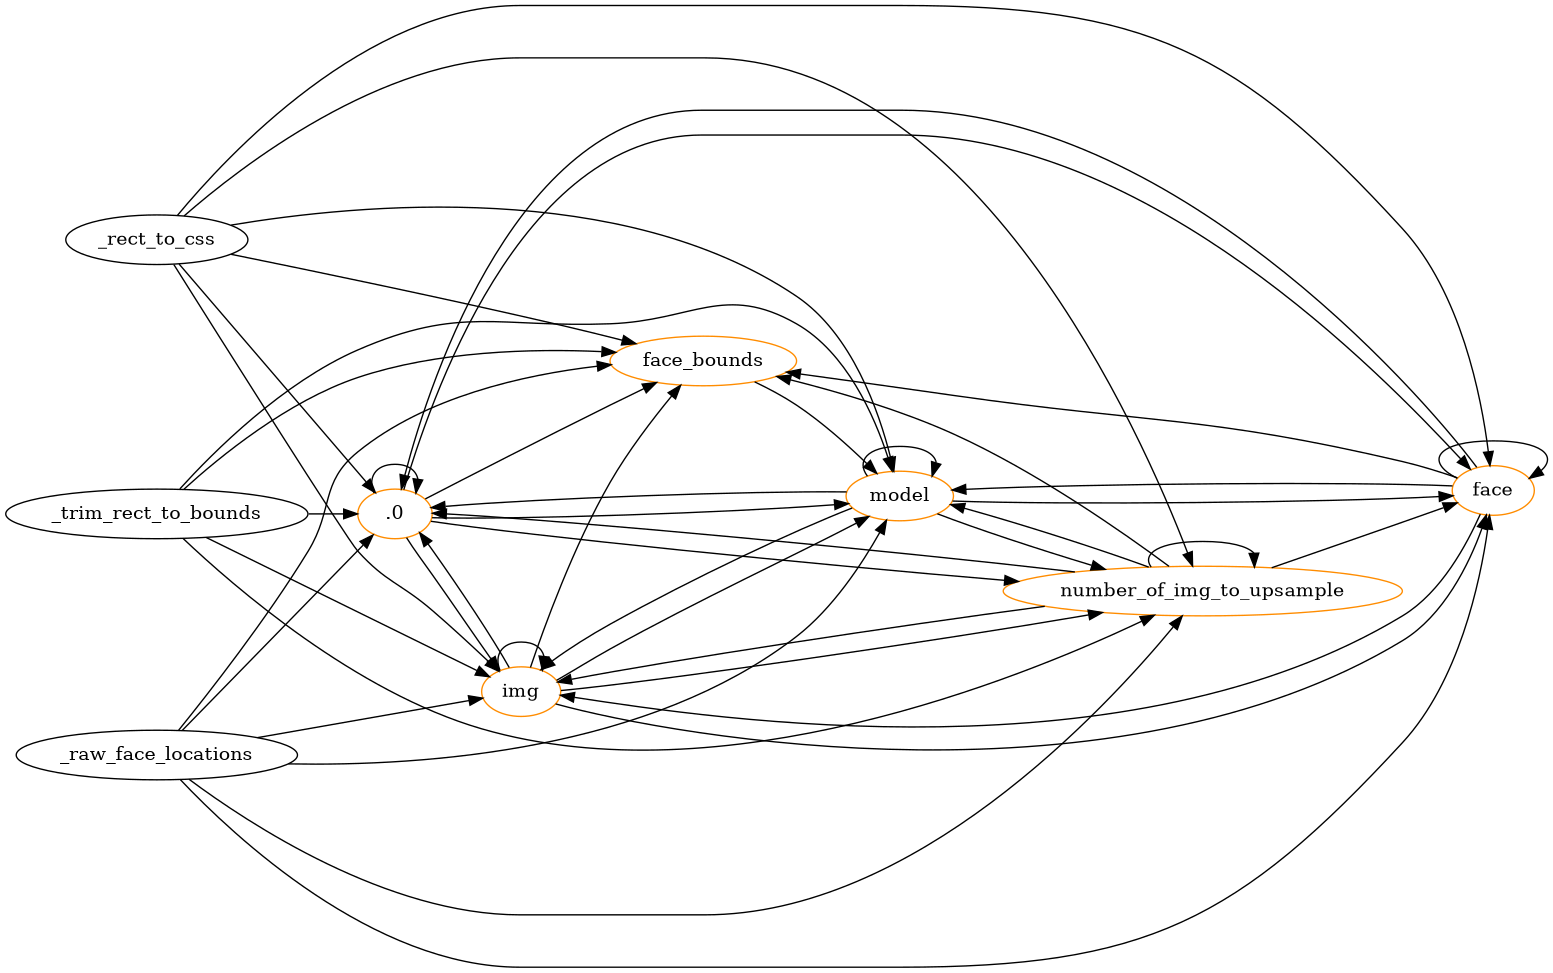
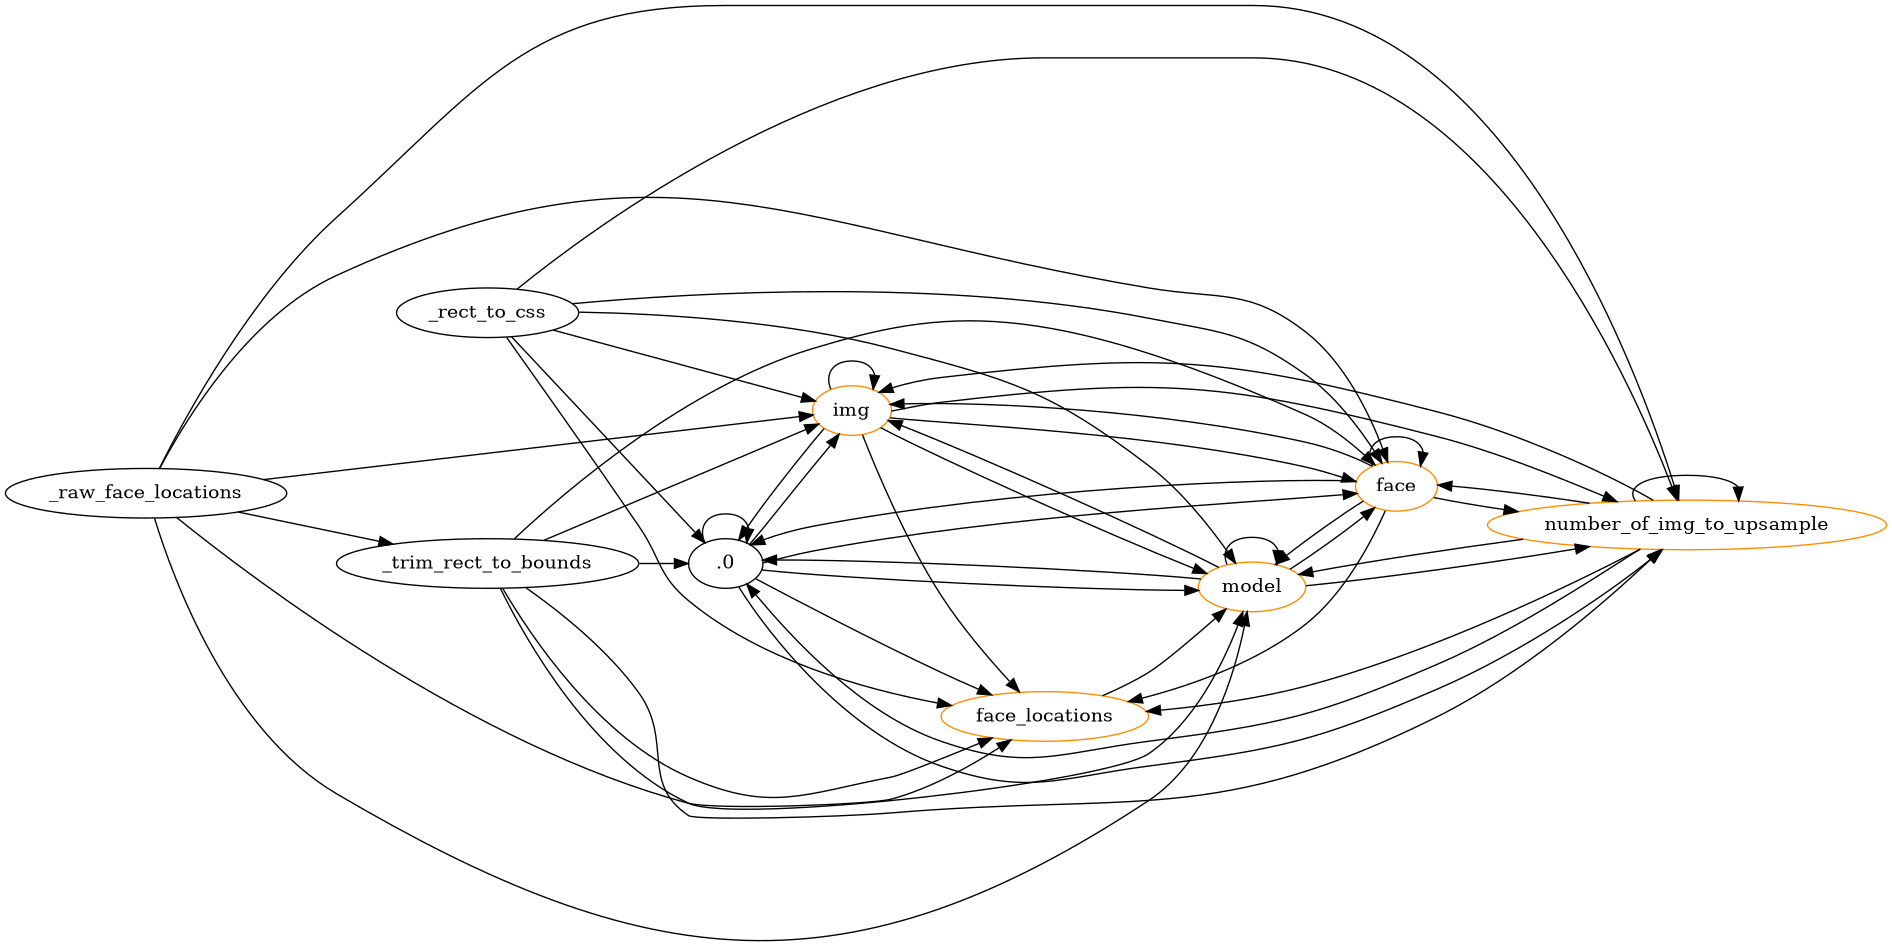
edge "_trim_rect_to_bounds" -> "face": added
node "face_bounds": label "face_bounds" -> "face_locations"
edge "face" -> "number_of_img_to_upsample": added
node ".0": color darkorange -> black
edge "_raw_face_locations" -> ".0": now "_raw_face_locations" -> "_trim_rect_to_bounds"
